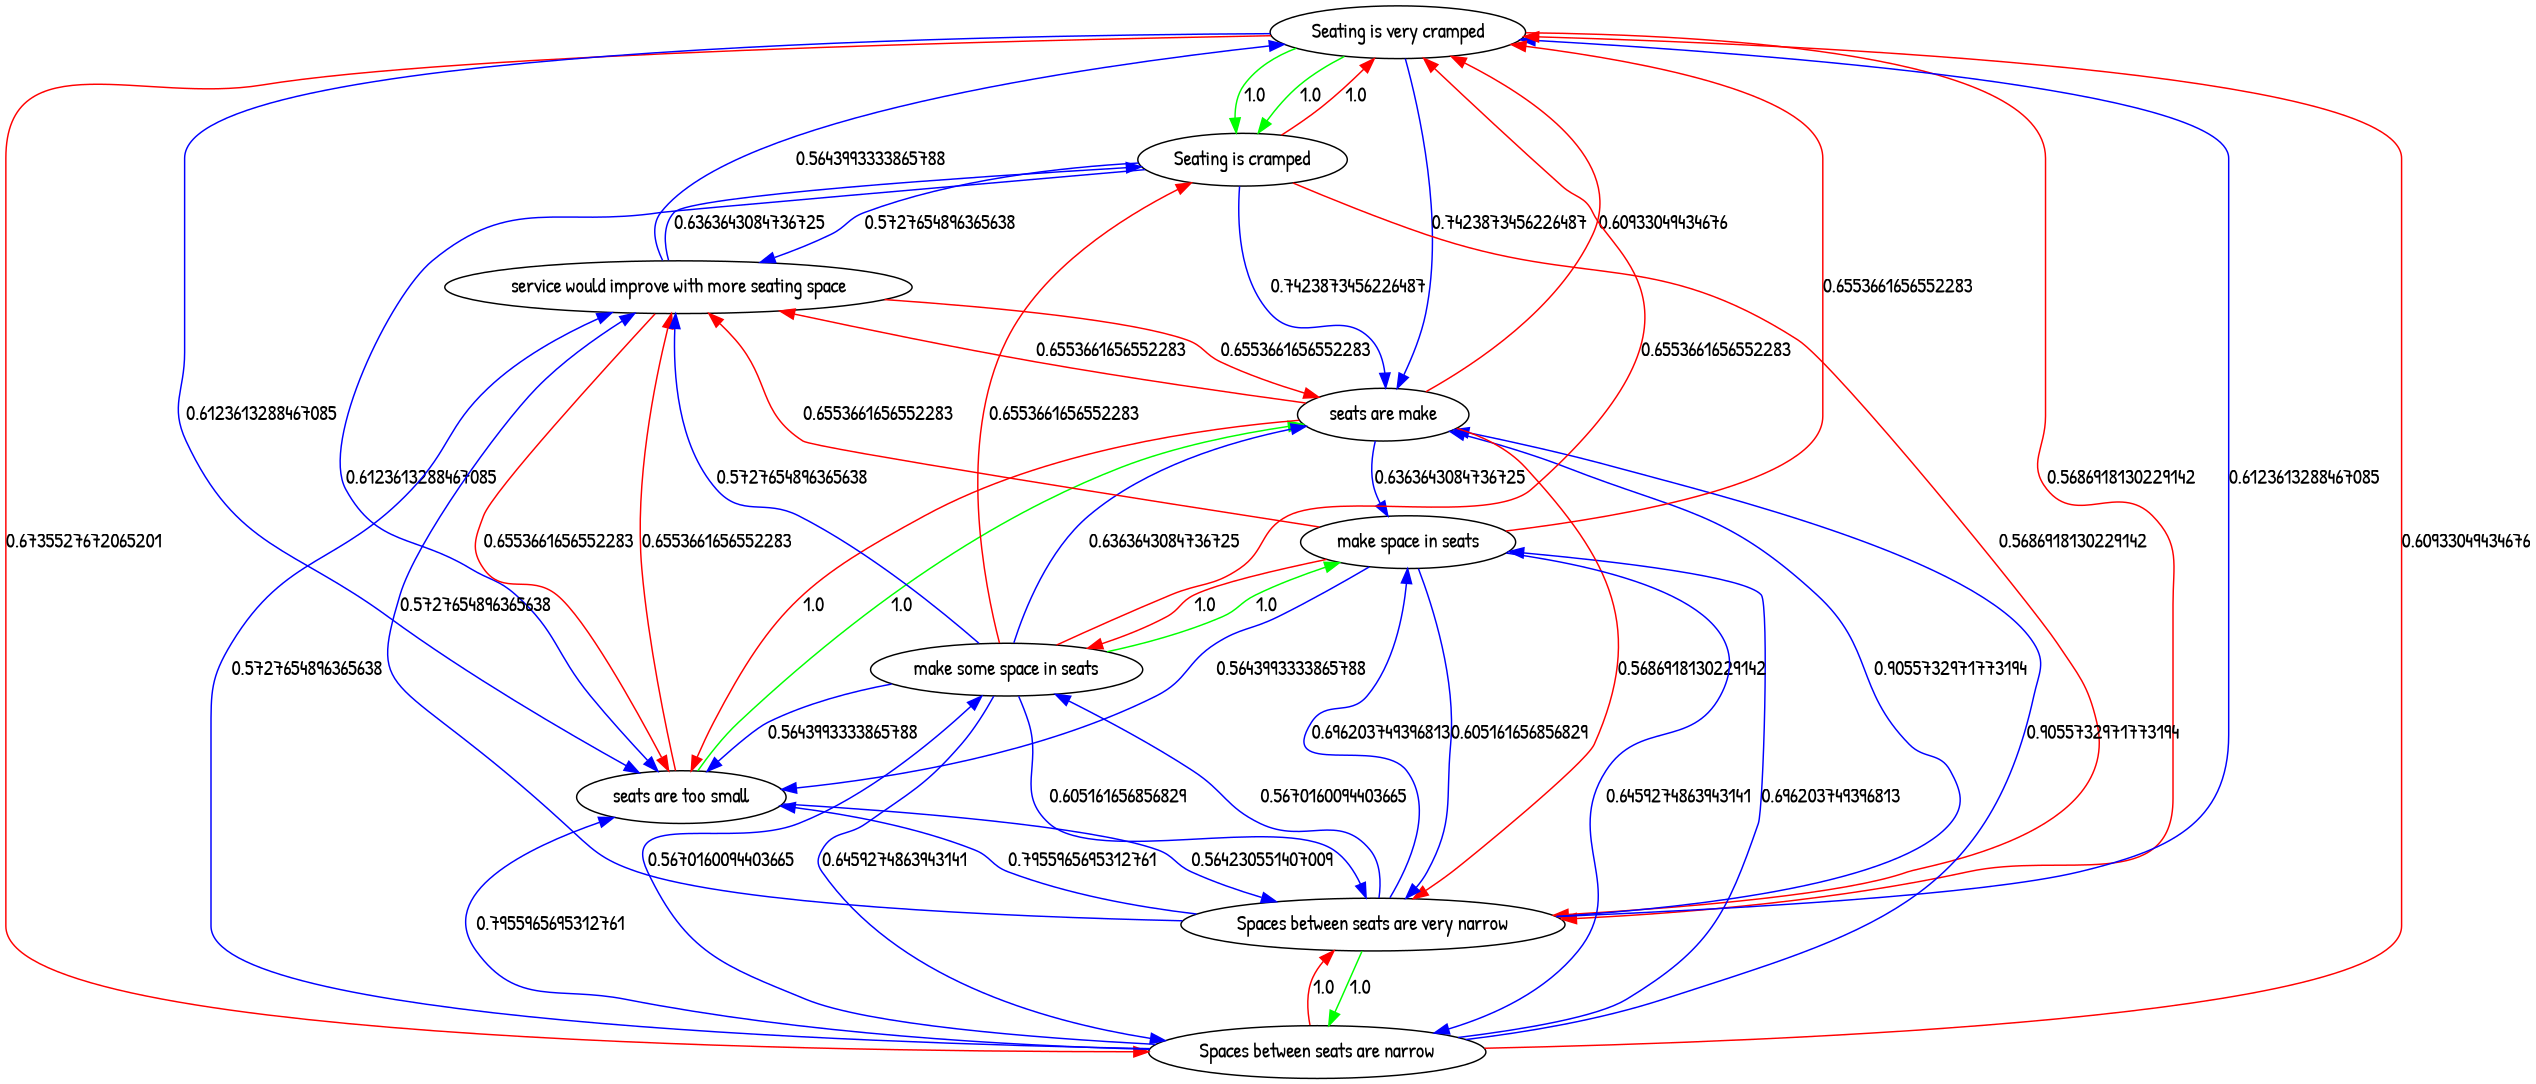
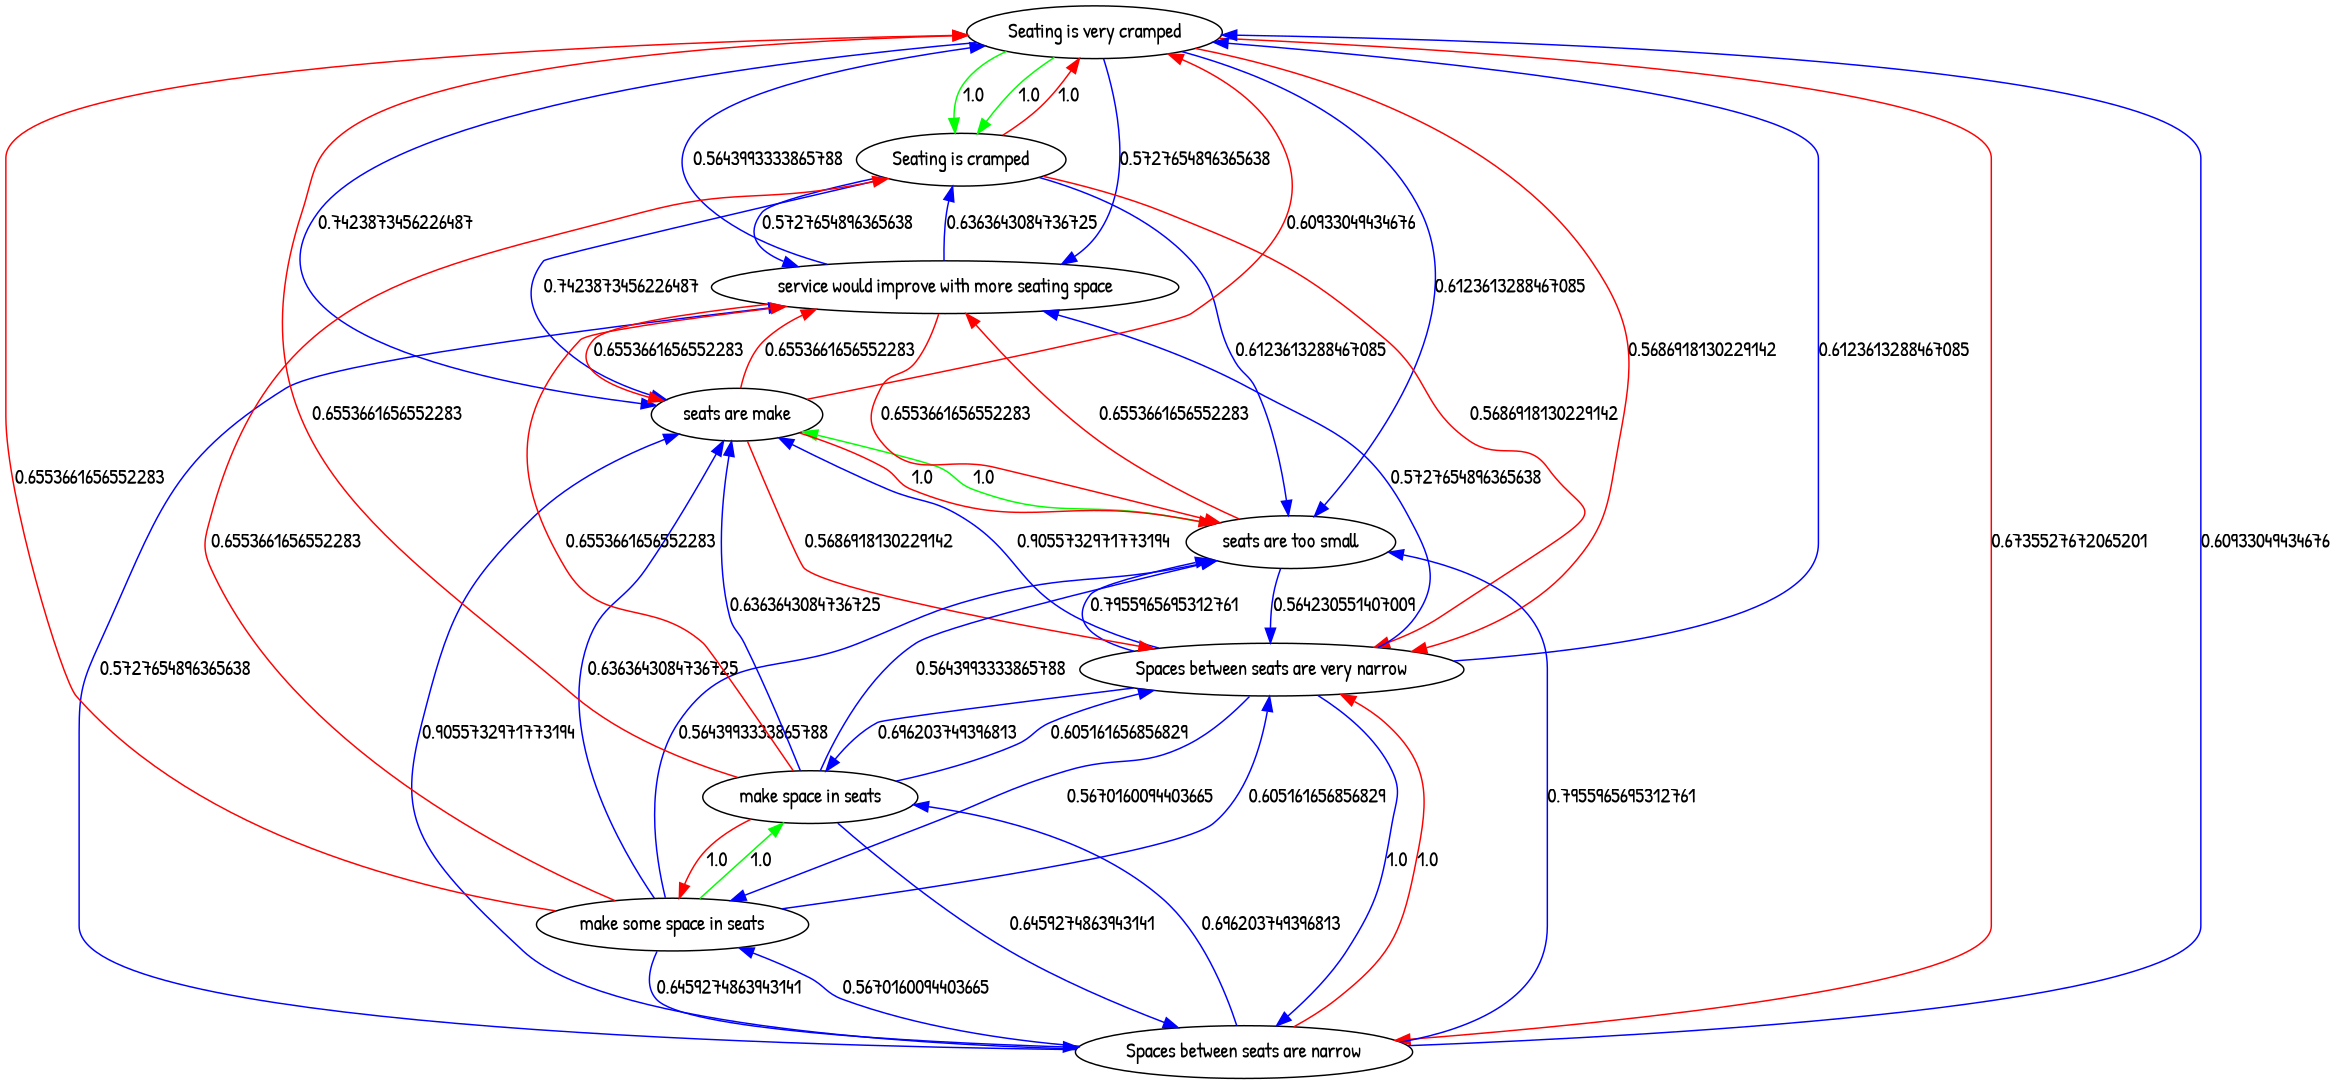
edge "seats are make" -> "make space in seats": reversed
edge "make some space in seats" -> "service would improve with more seating space": now "Seating is very cramped" -> "service would improve with more seating space"
edge "Spaces between seats are narrow" -> "Seating is very cramped": color red -> blue
edge "Spaces between seats are very narrow" -> "Spaces between seats are narrow": color green -> blue
